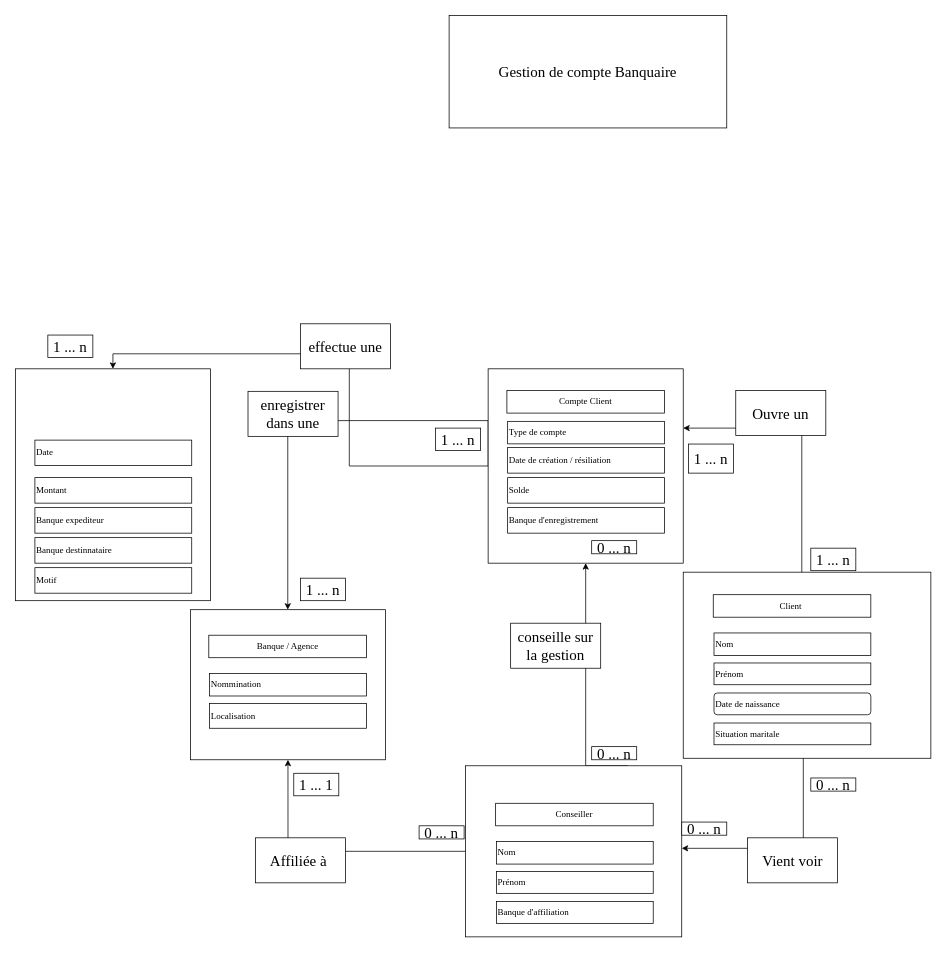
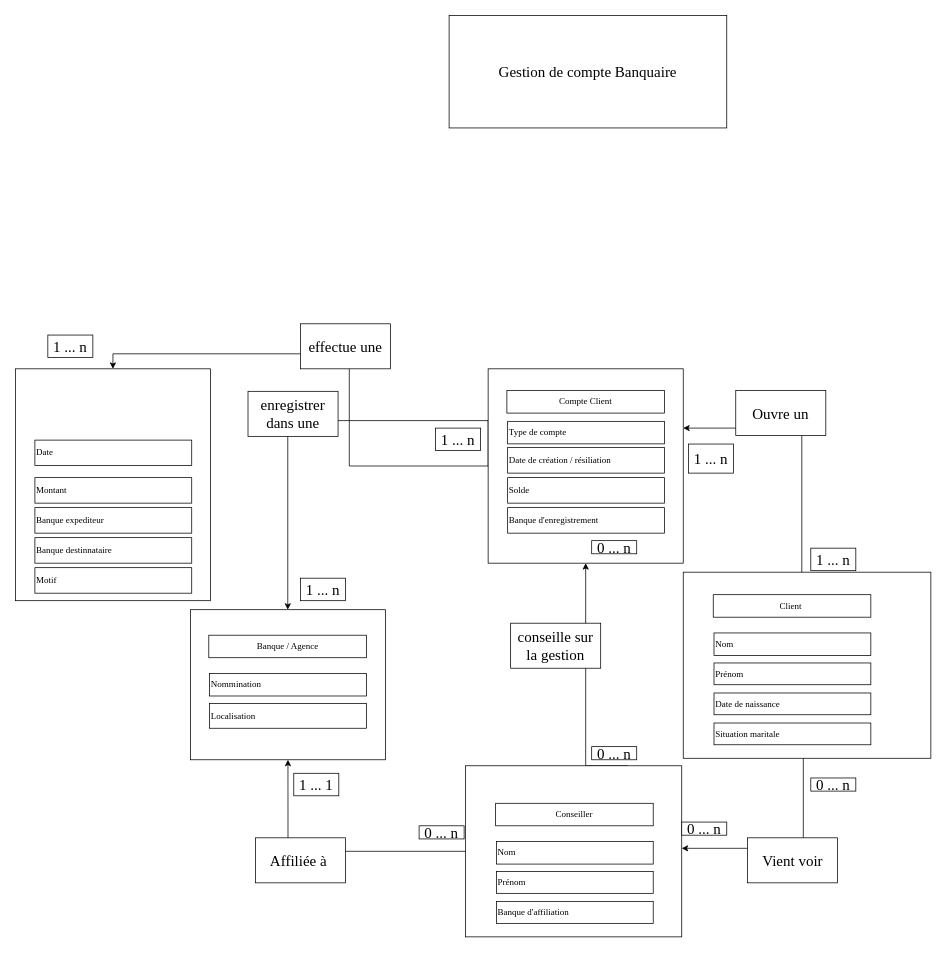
node "Date de naissance": shape rounded rectangle -> rectangle
